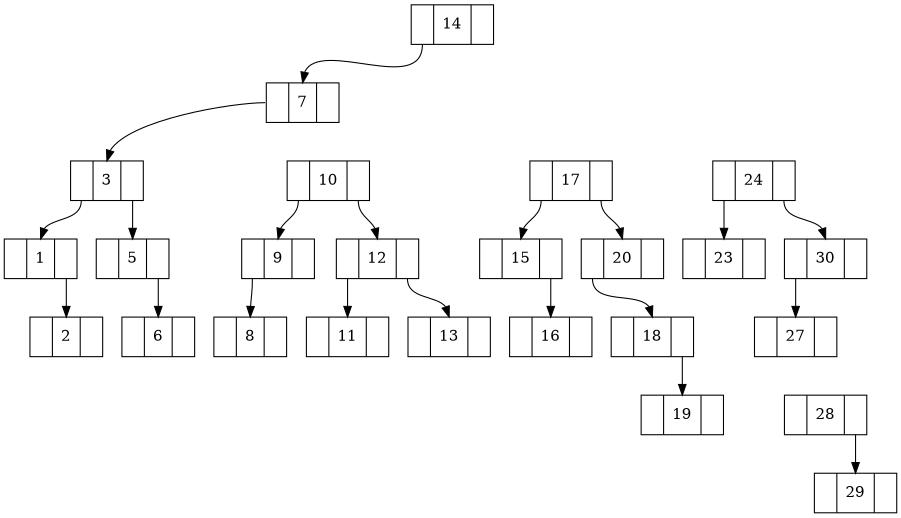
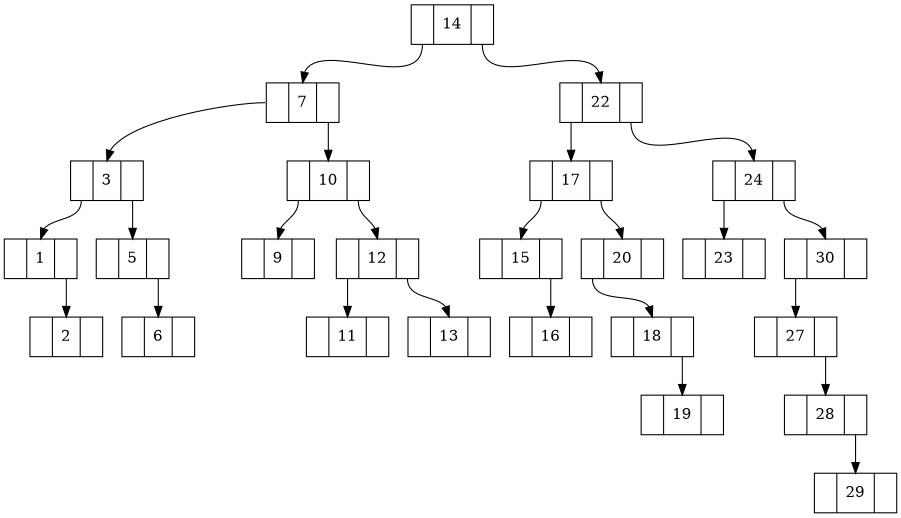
node "22": added
edge "7" -> "10": added
node "8": removed
edge "27" -> "28": added
